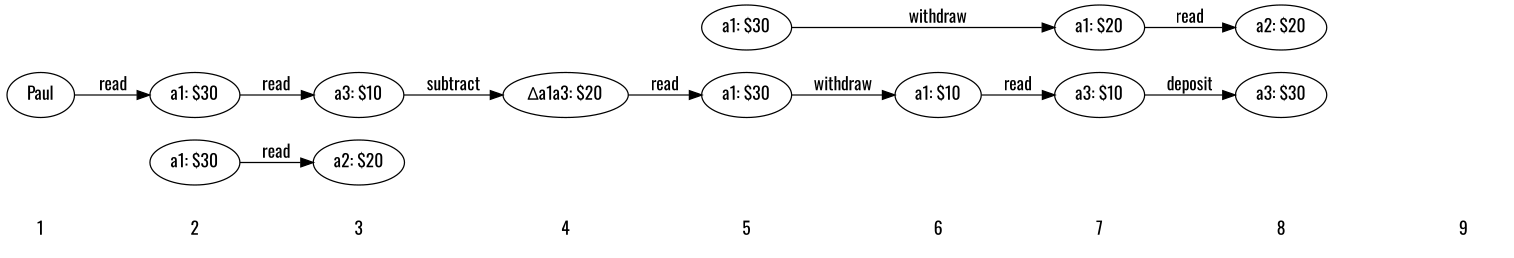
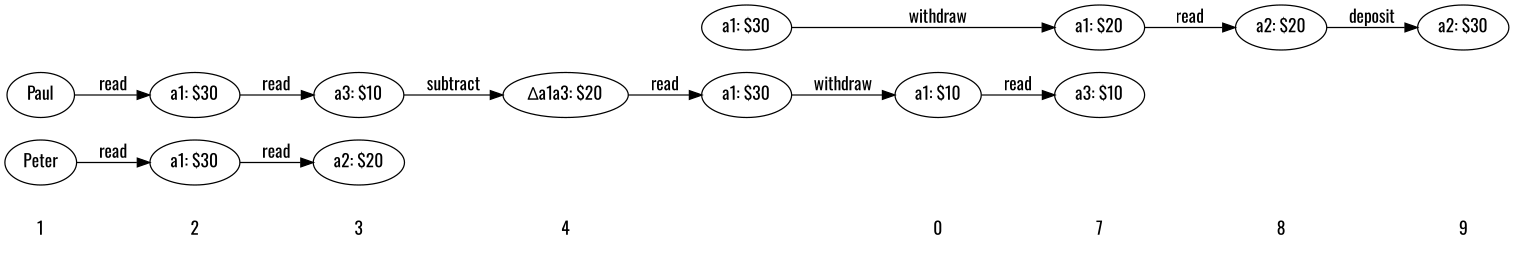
node "a2: $30": added
node "a3: $30": removed
node "Peter": added
node "5": removed
node "6": label "6" -> "0"
